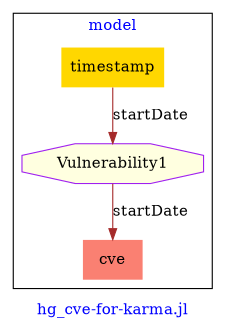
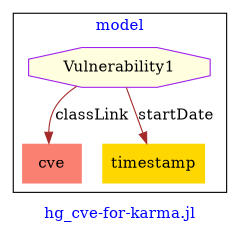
edge "timestamp" -> "Vulnerability1": reversed
edge "Vulnerability1" -> "cve": label "startDate" -> "classLink"
